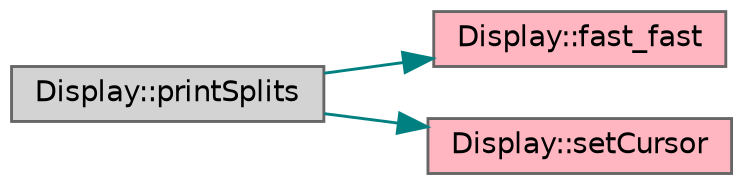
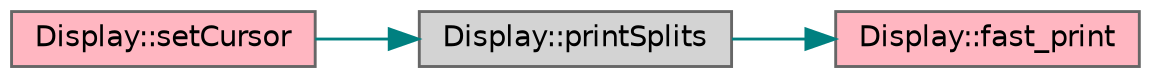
node "Display::fast_fast": label "Display::fast_fast" -> "Display::fast_print"
edge "Display::printSplits" -> "Display::setCursor": reversed
